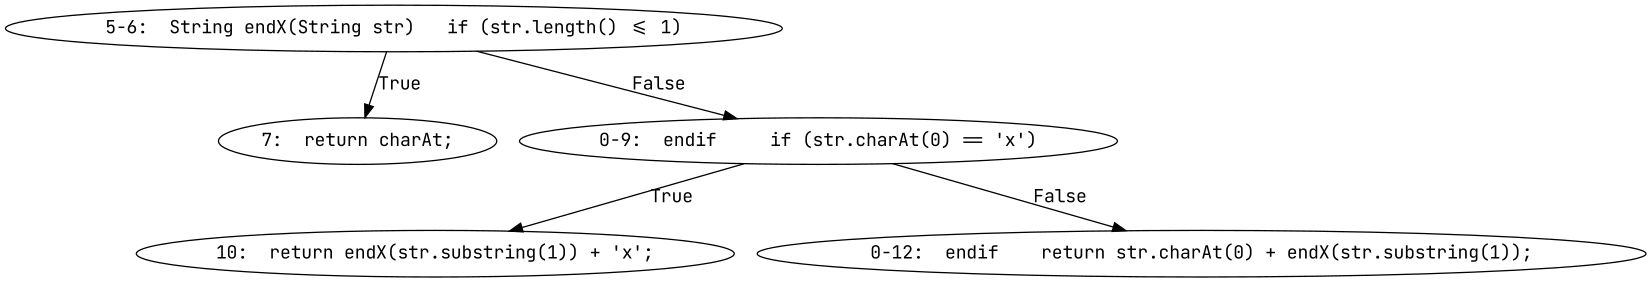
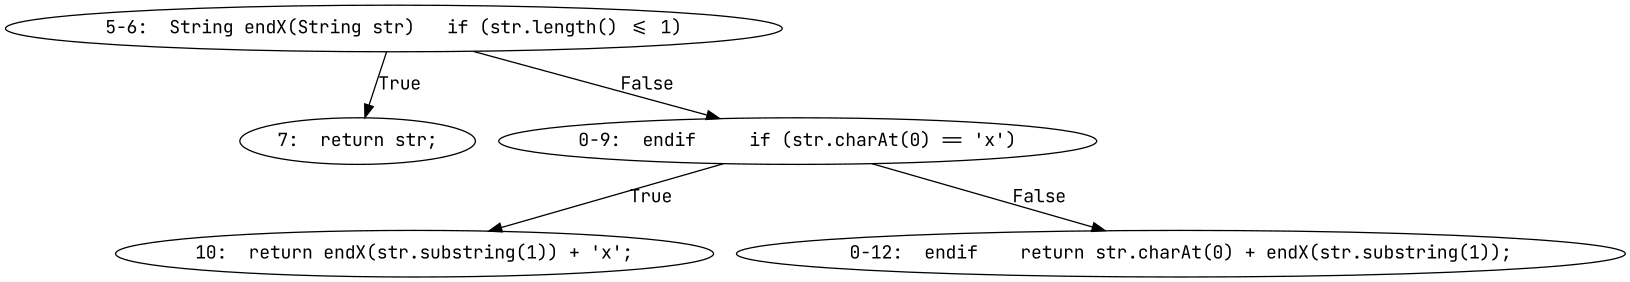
node "7:  return charAt;": label "7:  return charAt;" -> "7:  return str;"
